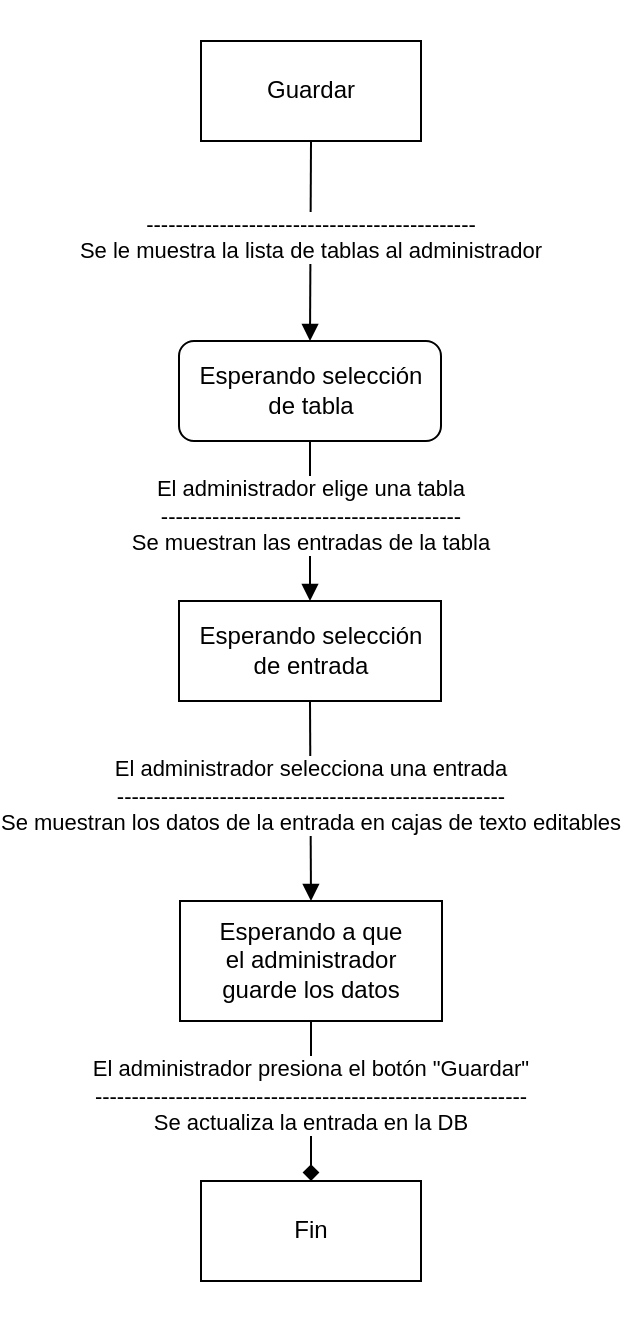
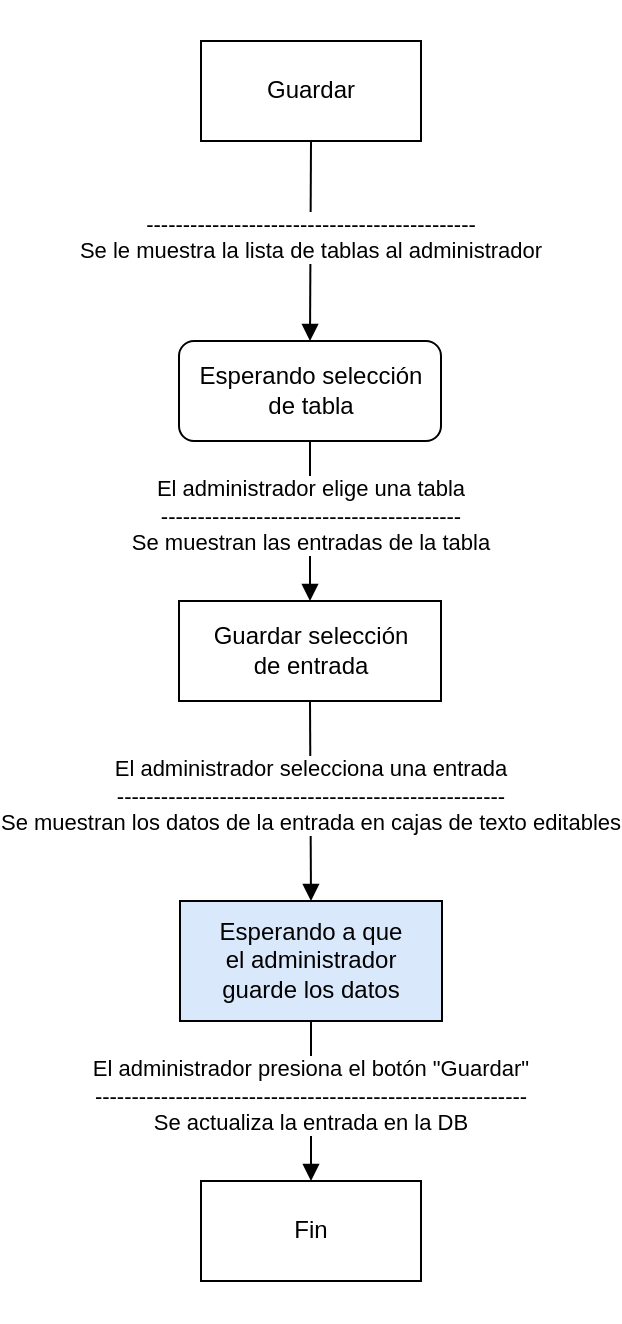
node "Esperando selección de entrada": label "Esperando selección de entrada" -> "Guardar selección de entrada"
node "Esperando a que el administrador guarde los datos": fillcolor #ffffff -> #dae8fc
edge "Esperando a que el administrador guarde los datos" -> "Fin": arrowhead diamond -> block
